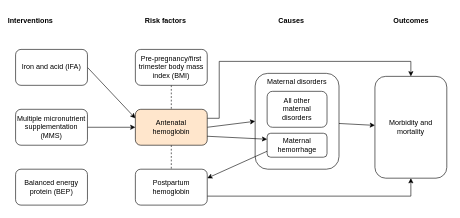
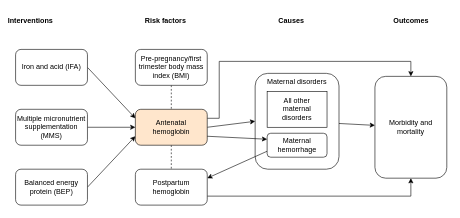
node "All other maternal disorders": shape rounded rectangle -> rectangle
edge "Balanced energy protein (BEP)" -> "Antenatal hemoglobin": added
